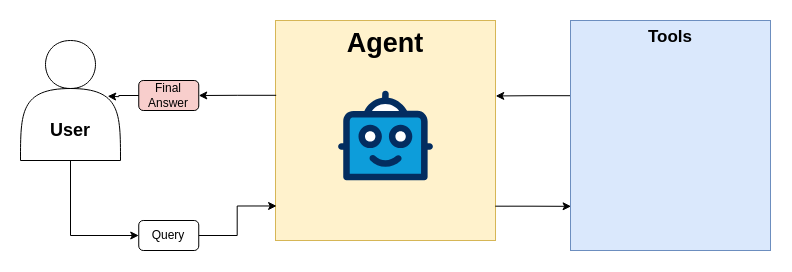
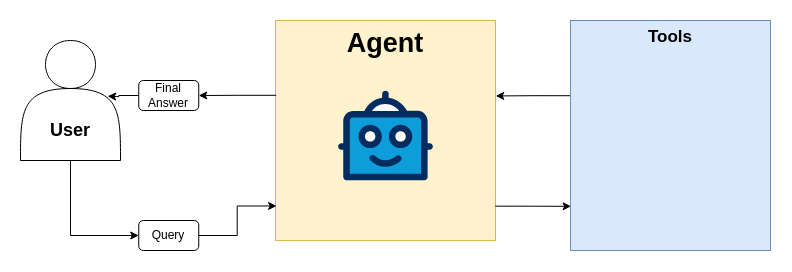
node "Final Answer": fillcolor #f8cecc -> #ffffff
